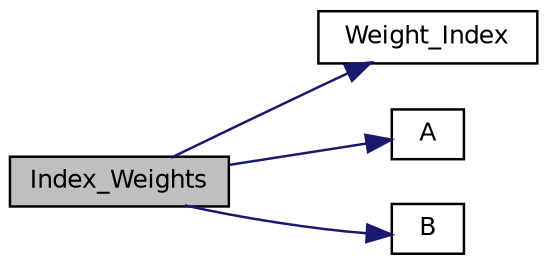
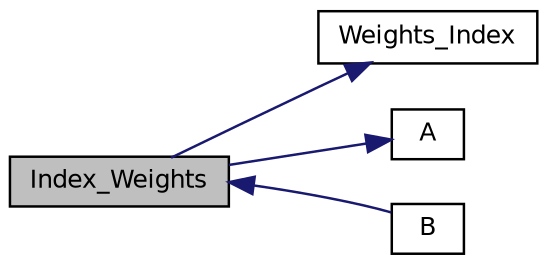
node "Weight_Index": label "Weight_Index" -> "Weights_Index"
edge "Index_Weights" -> "B": reversed
